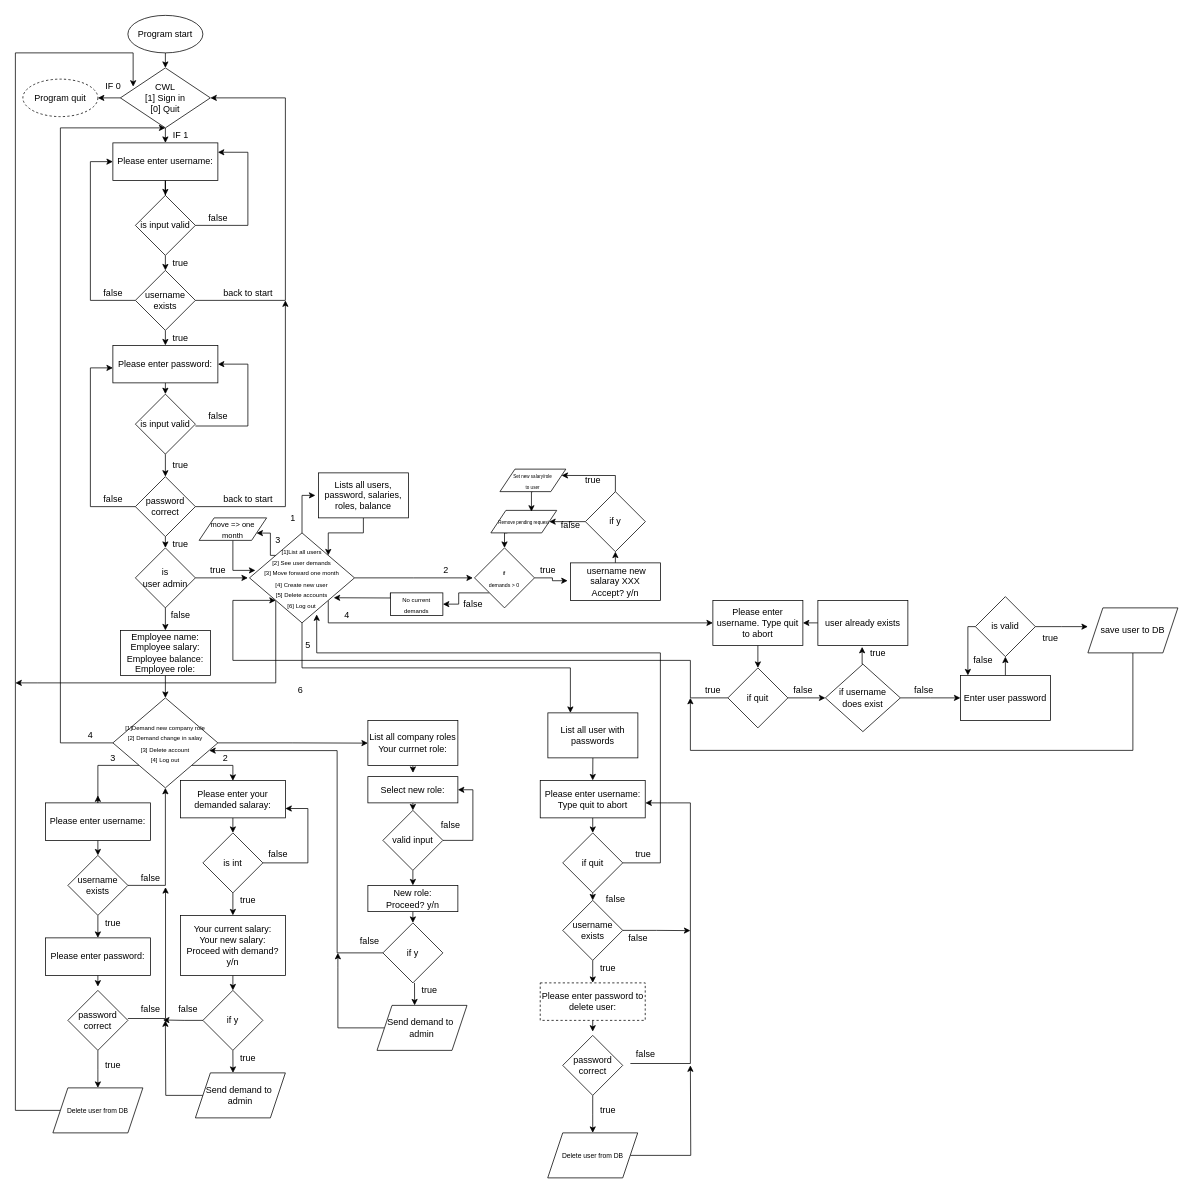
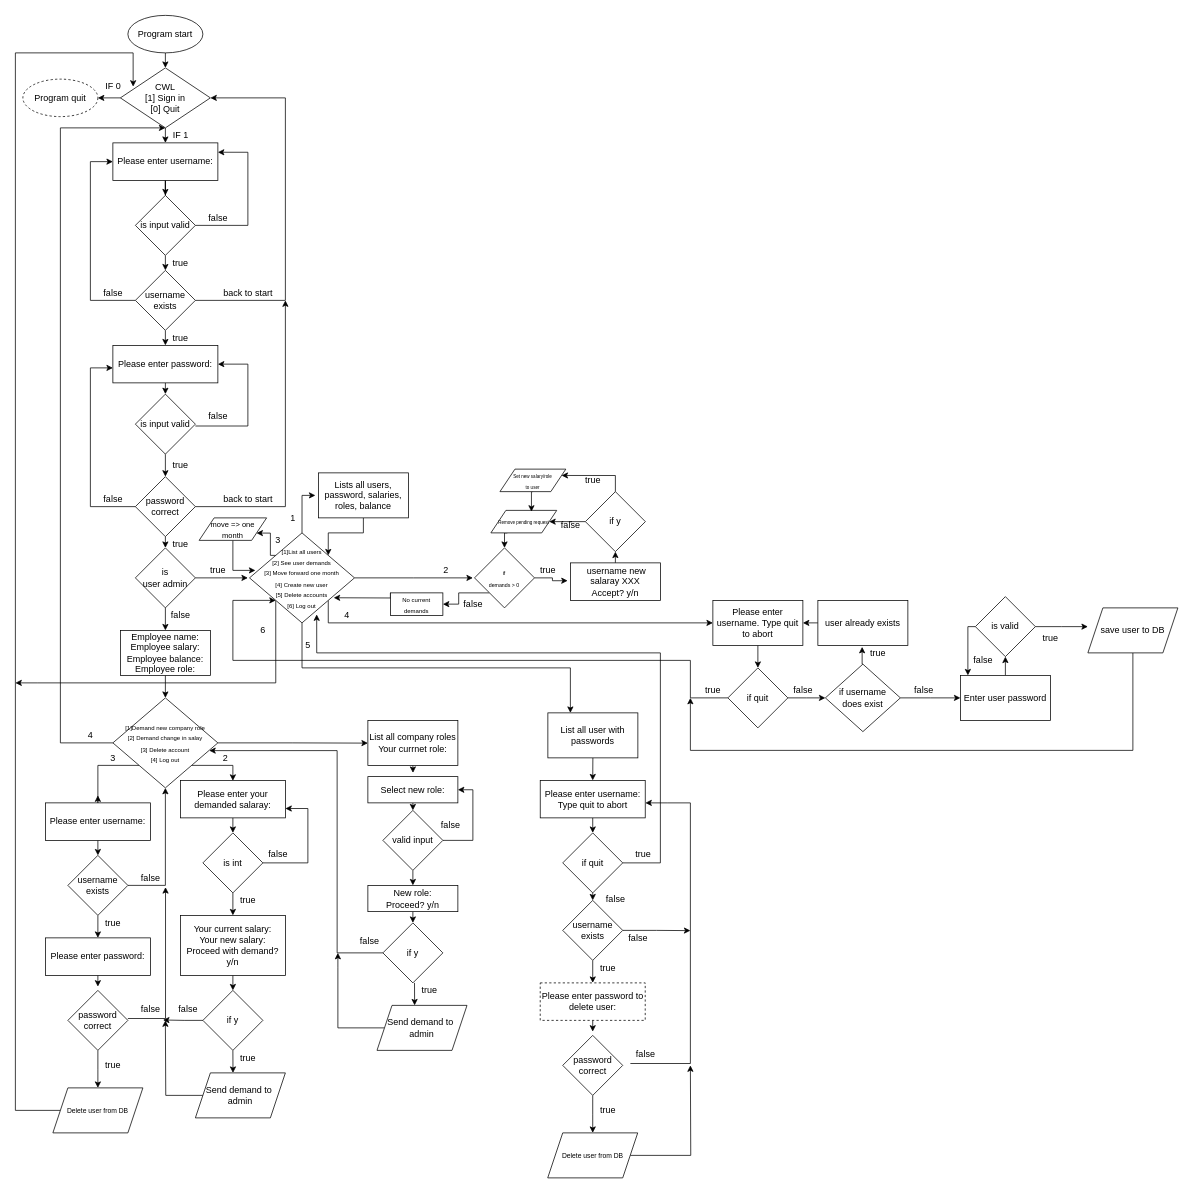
node "6": moved (300, 690) -> (263, 630)
